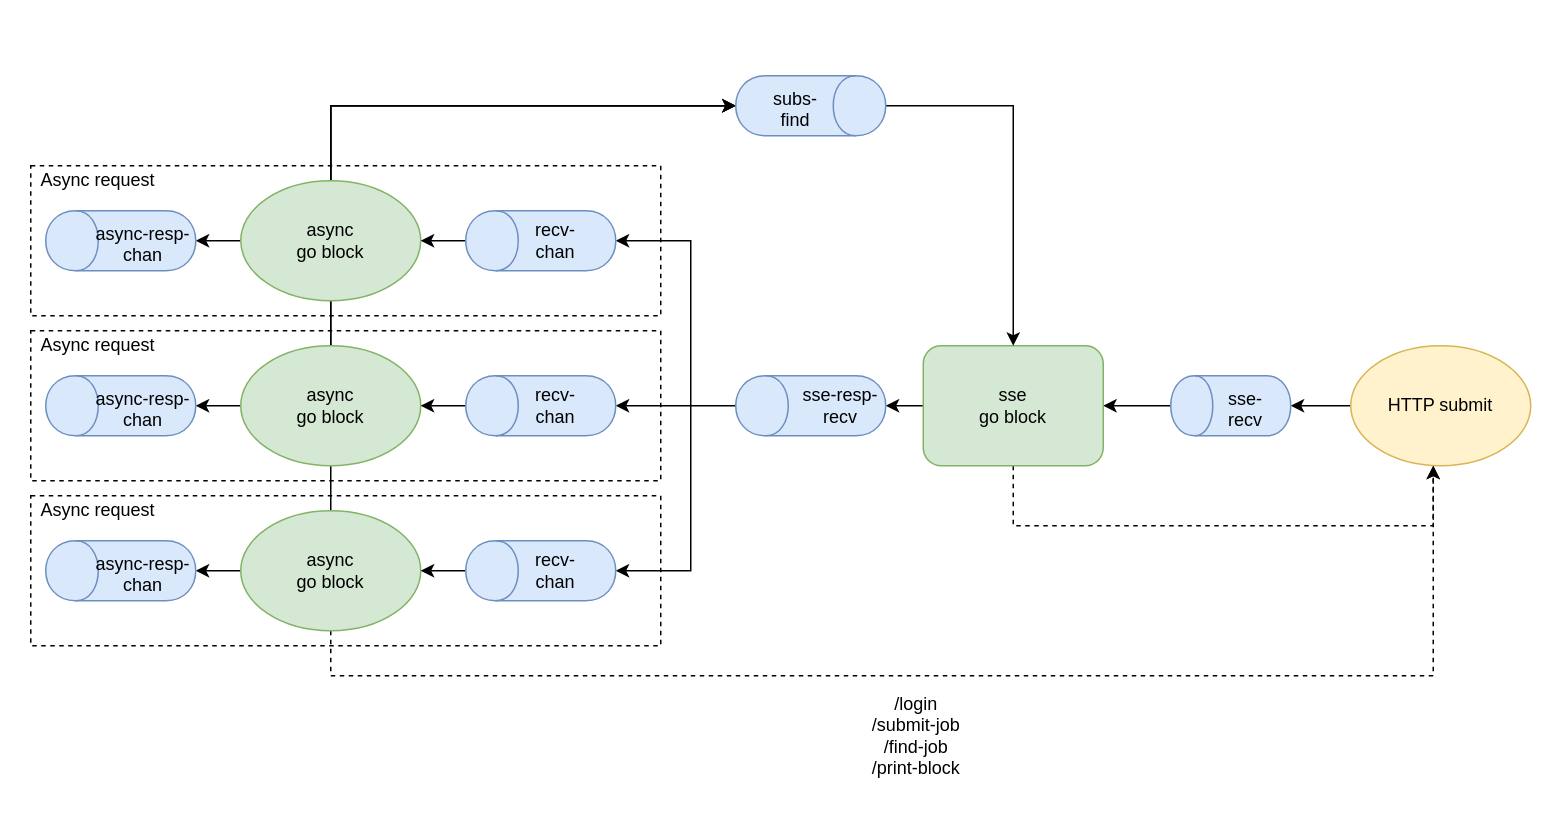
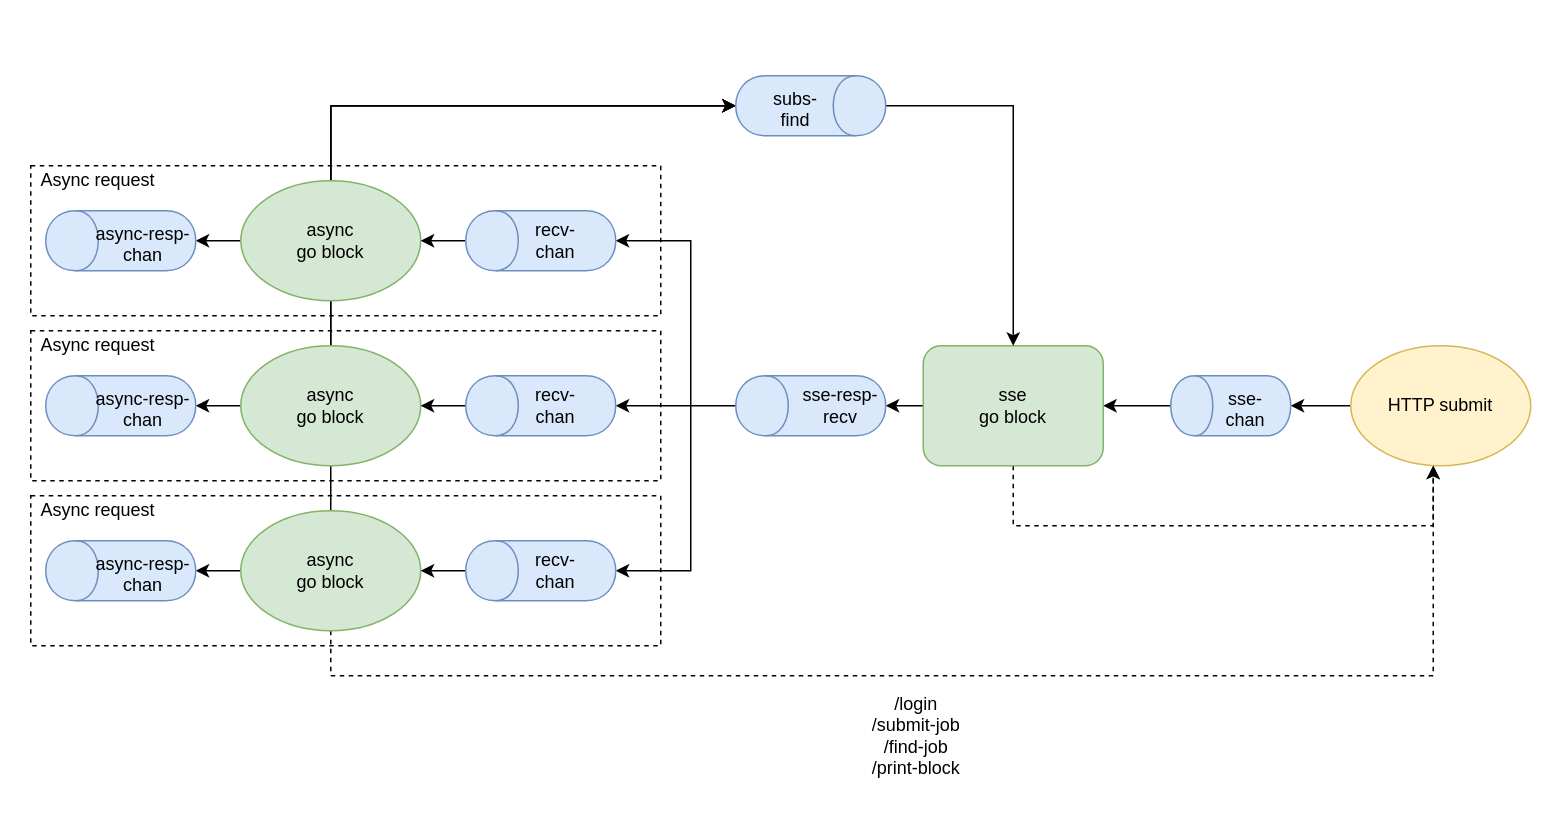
node "sse-recv": label "sse-recv" -> "sse-chan"
